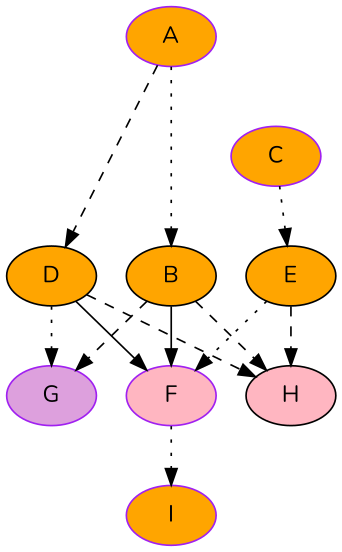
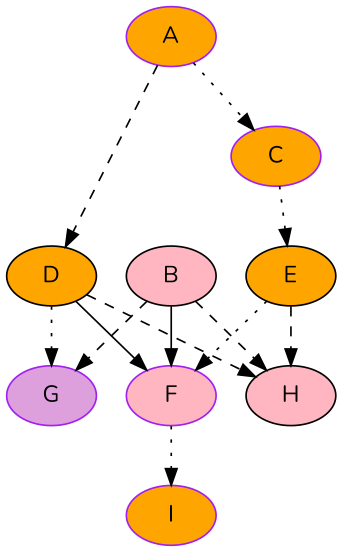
edge "A" -> "B": now "A" -> "C"
node "B": fillcolor orange -> lightpink
